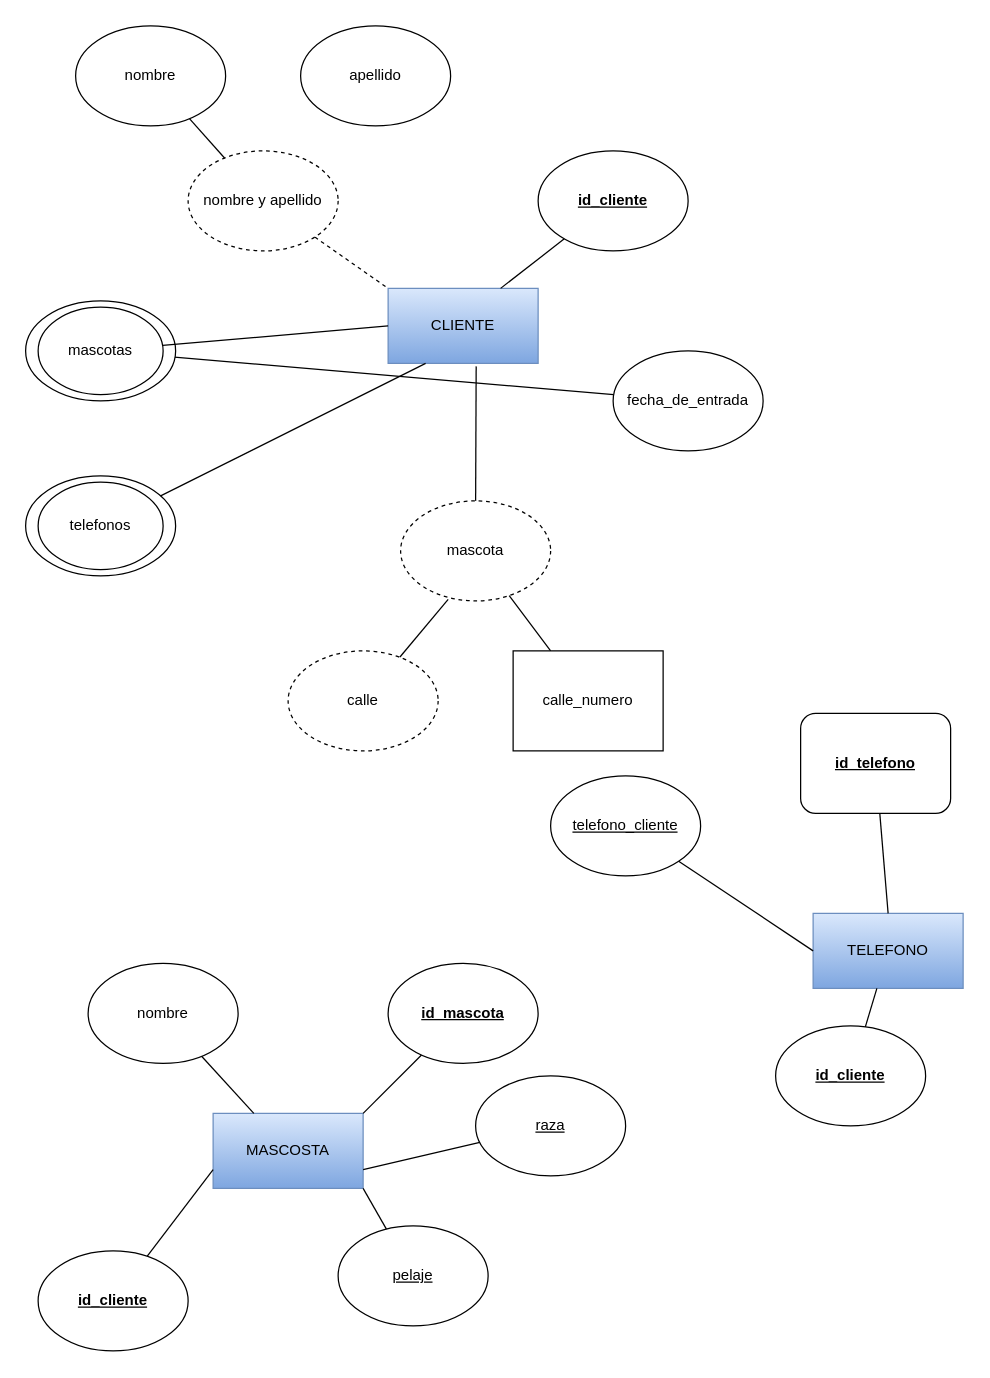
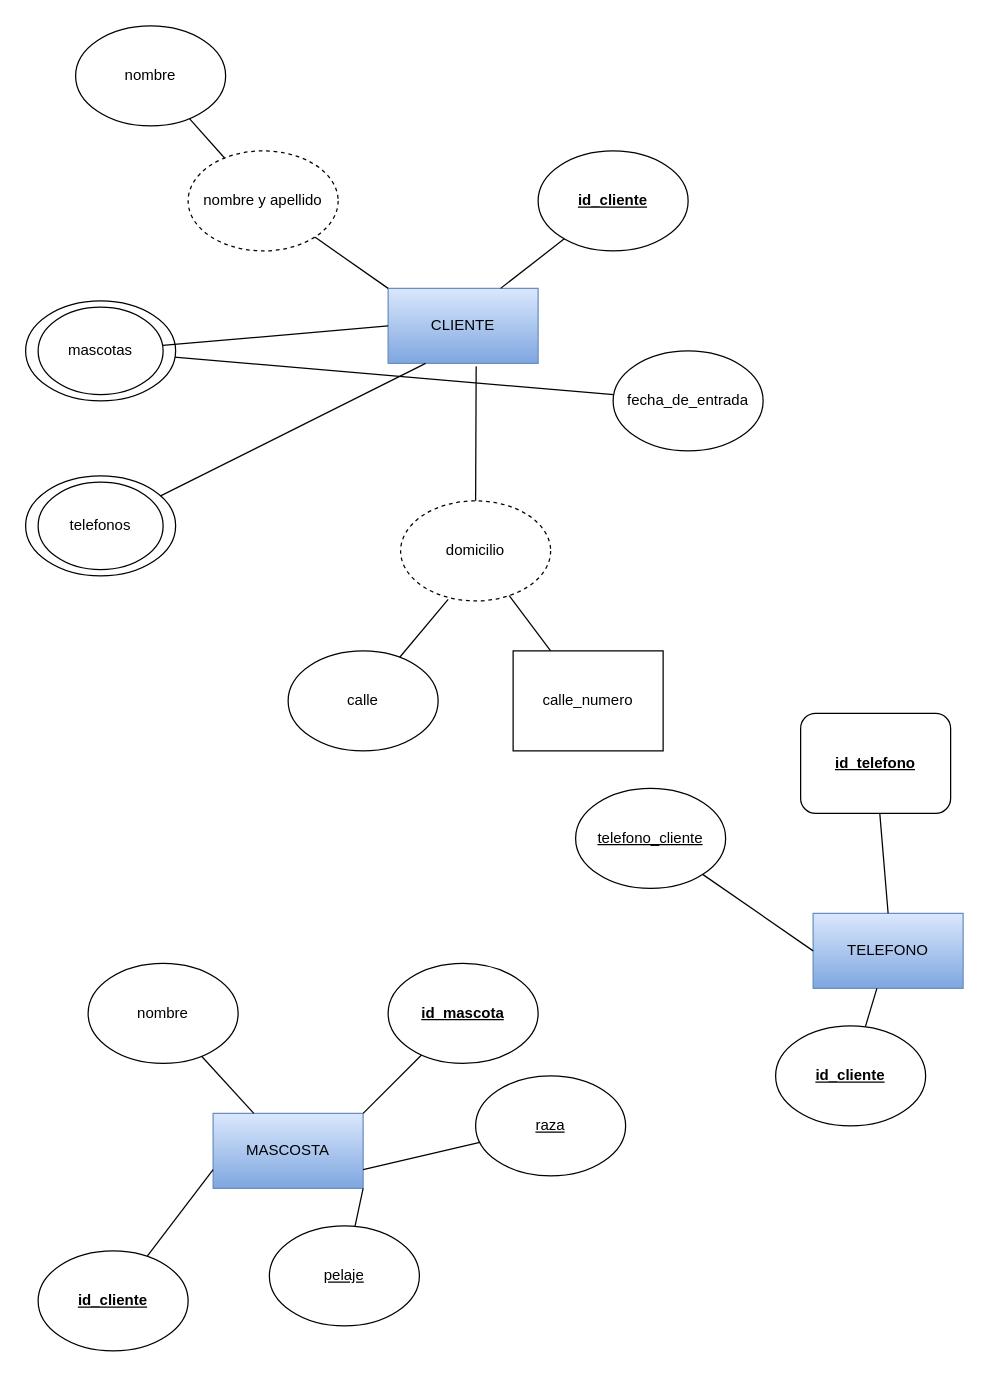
node "apellido": removed
edge "nombre y apellido" -- "CLIENTE": style dashed -> solid
node "mascota": label "mascota" -> "domicilio"
node "calle": style dashed -> solid
node "telefono_cliente": moved (626, 826) -> (651, 838)
node "pelaje": moved (413, 1276) -> (344, 1276)
